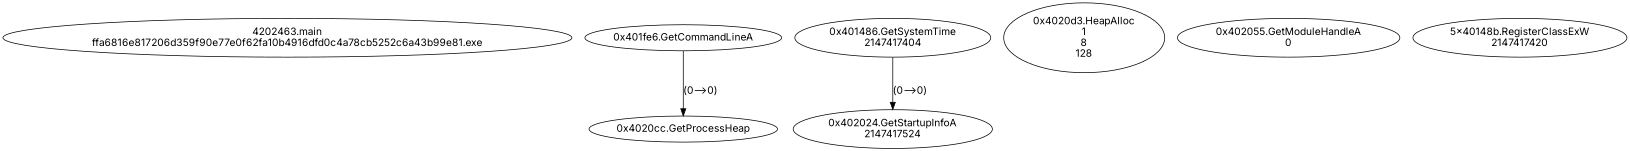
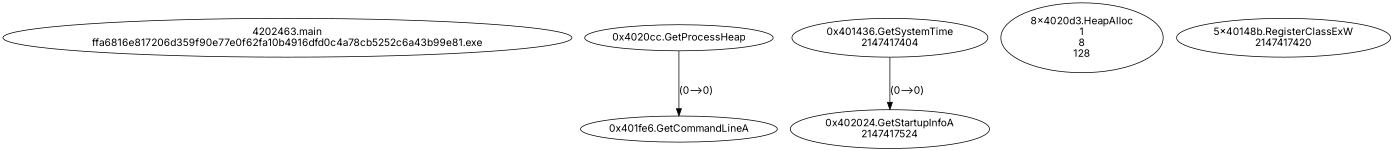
node "0x401486.GetSystemTime 2147417404": label "0x401486.GetSystemTime 2147417404" -> "0x401436.GetSystemTime 2147417404"
node "0x4020d3.HeapAlloc 1 8 128": label "0x4020d3.HeapAlloc 1 8 128" -> "8x4020d3.HeapAlloc 1 8 128"
node "0x402055.GetModuleHandleA 0": removed
edge "0x401fe6.GetCommandLineA" -> "0x4020cc.GetProcessHeap": reversed
